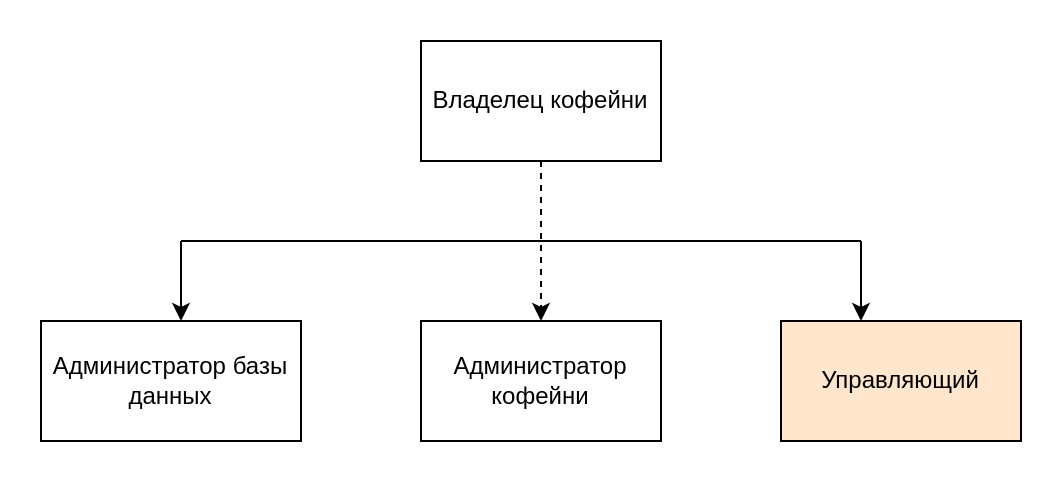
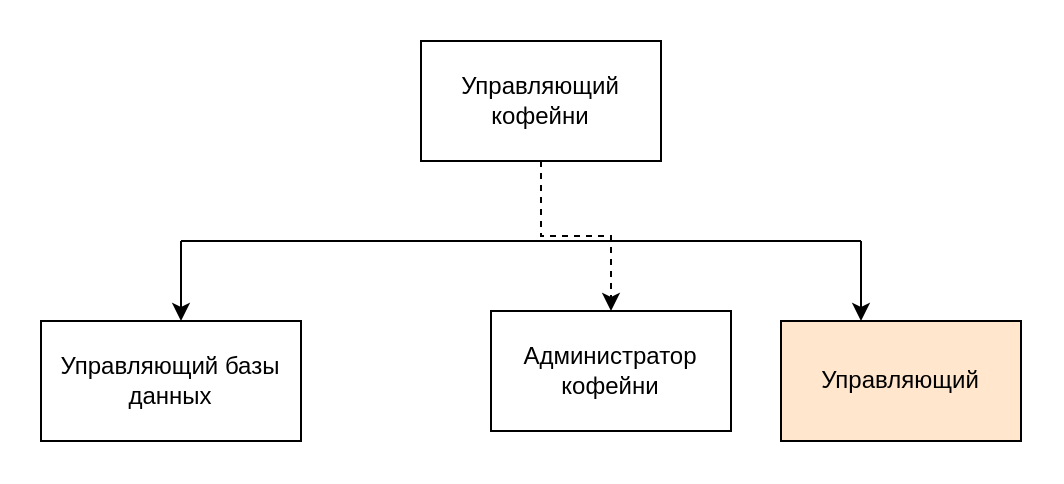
node "Владелец кофейни": label "Владелец кофейни" -> "Управляющий кофейни"
node "Администратор базы данных": label "Администратор базы данных" -> "Управляющий базы данных"
node "Администратор кофейни": moved (541, 381) -> (611, 371)
